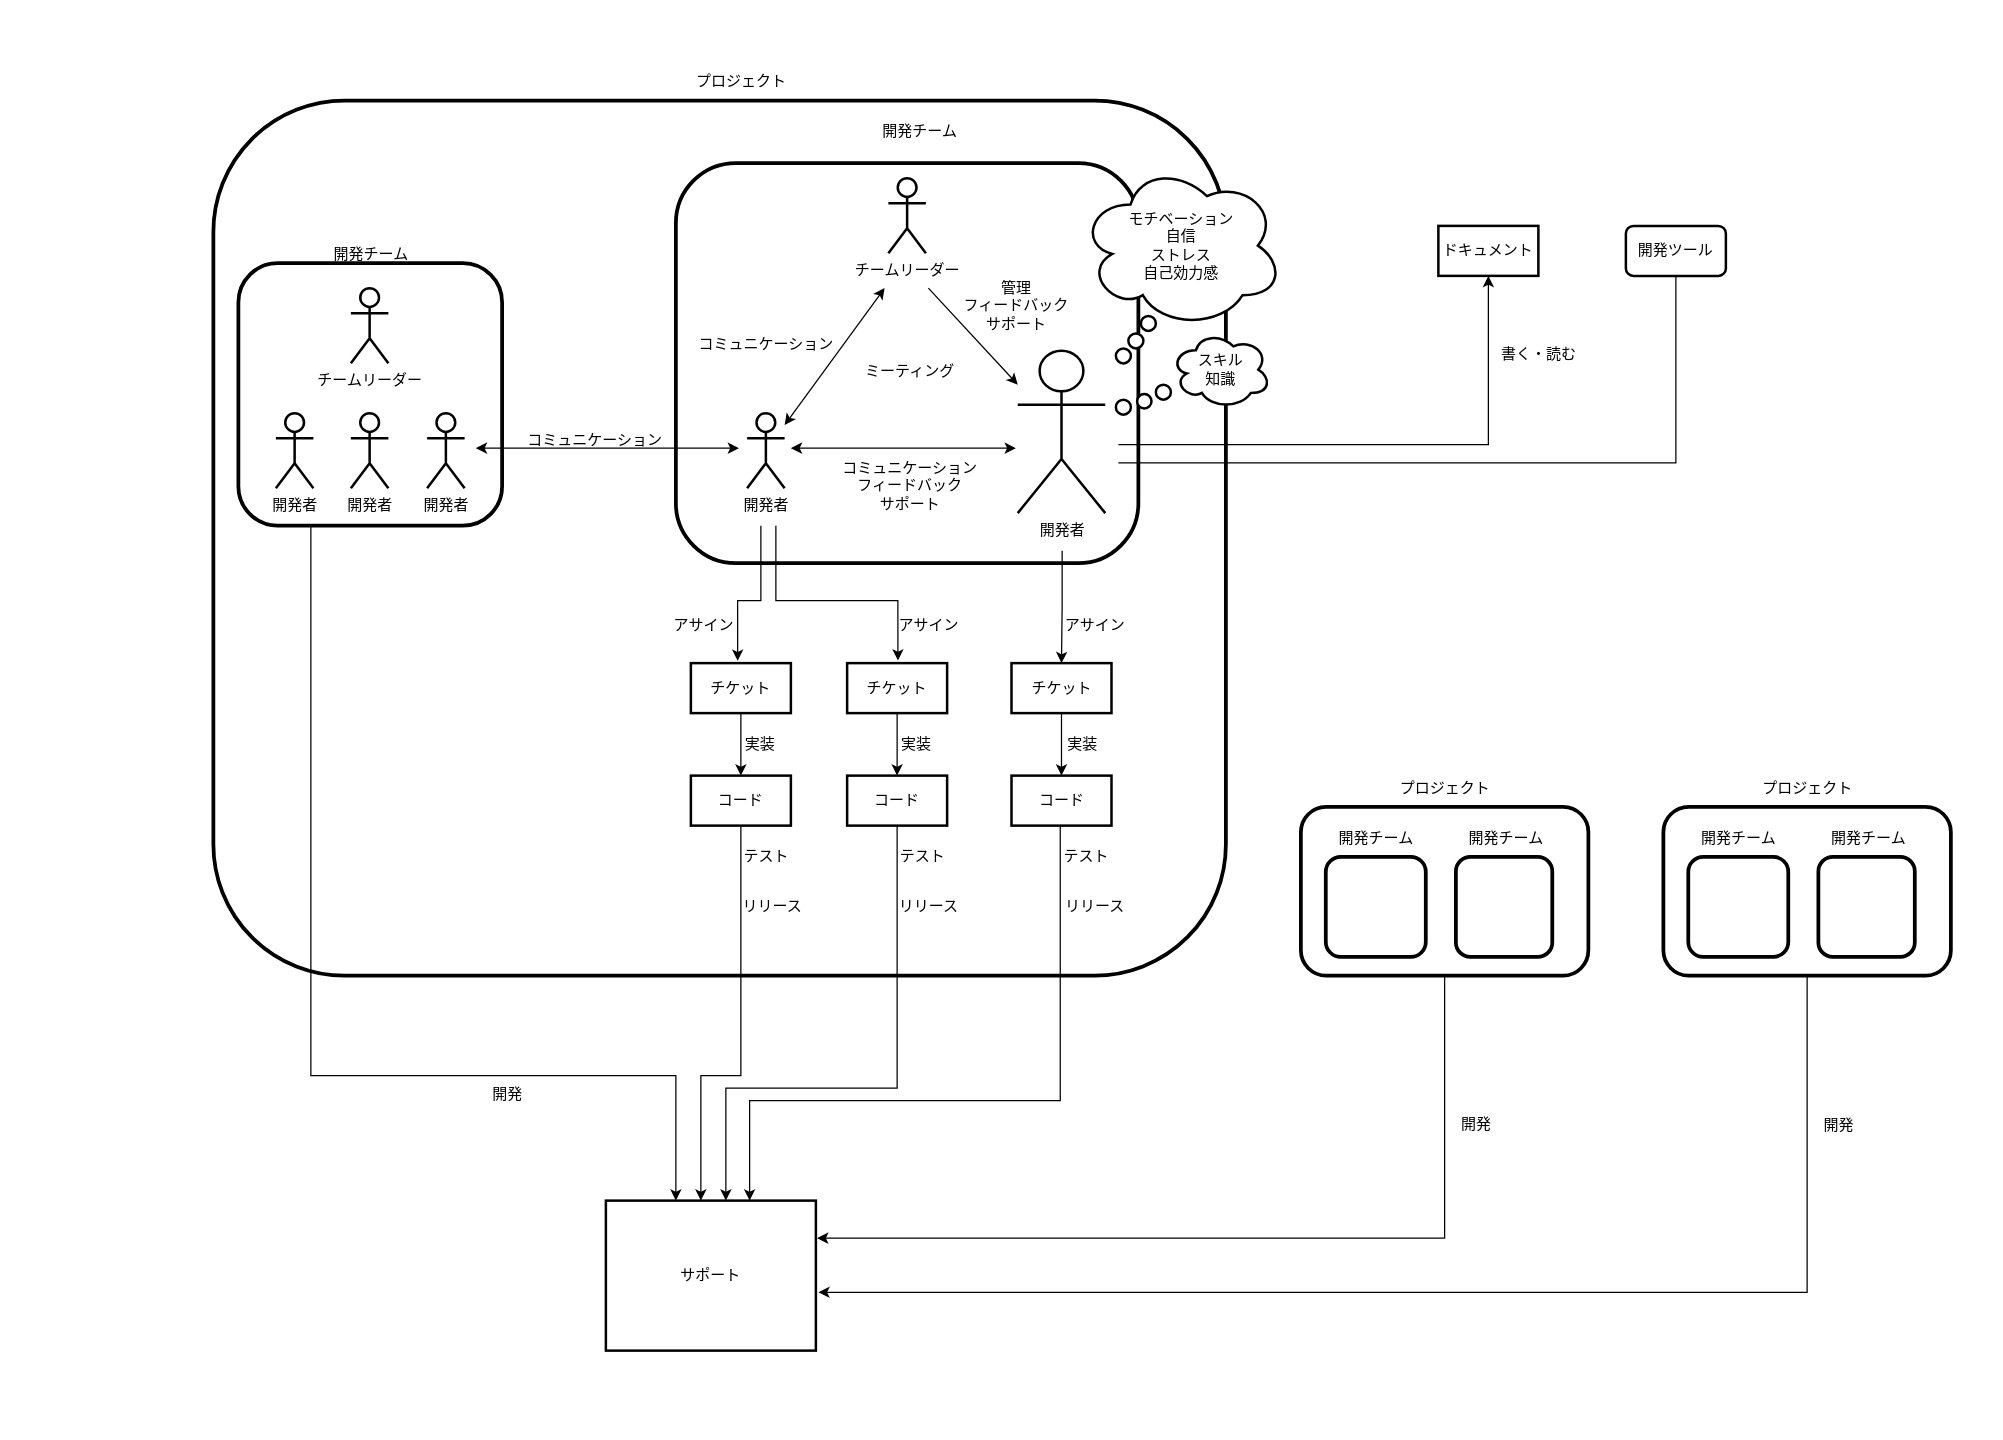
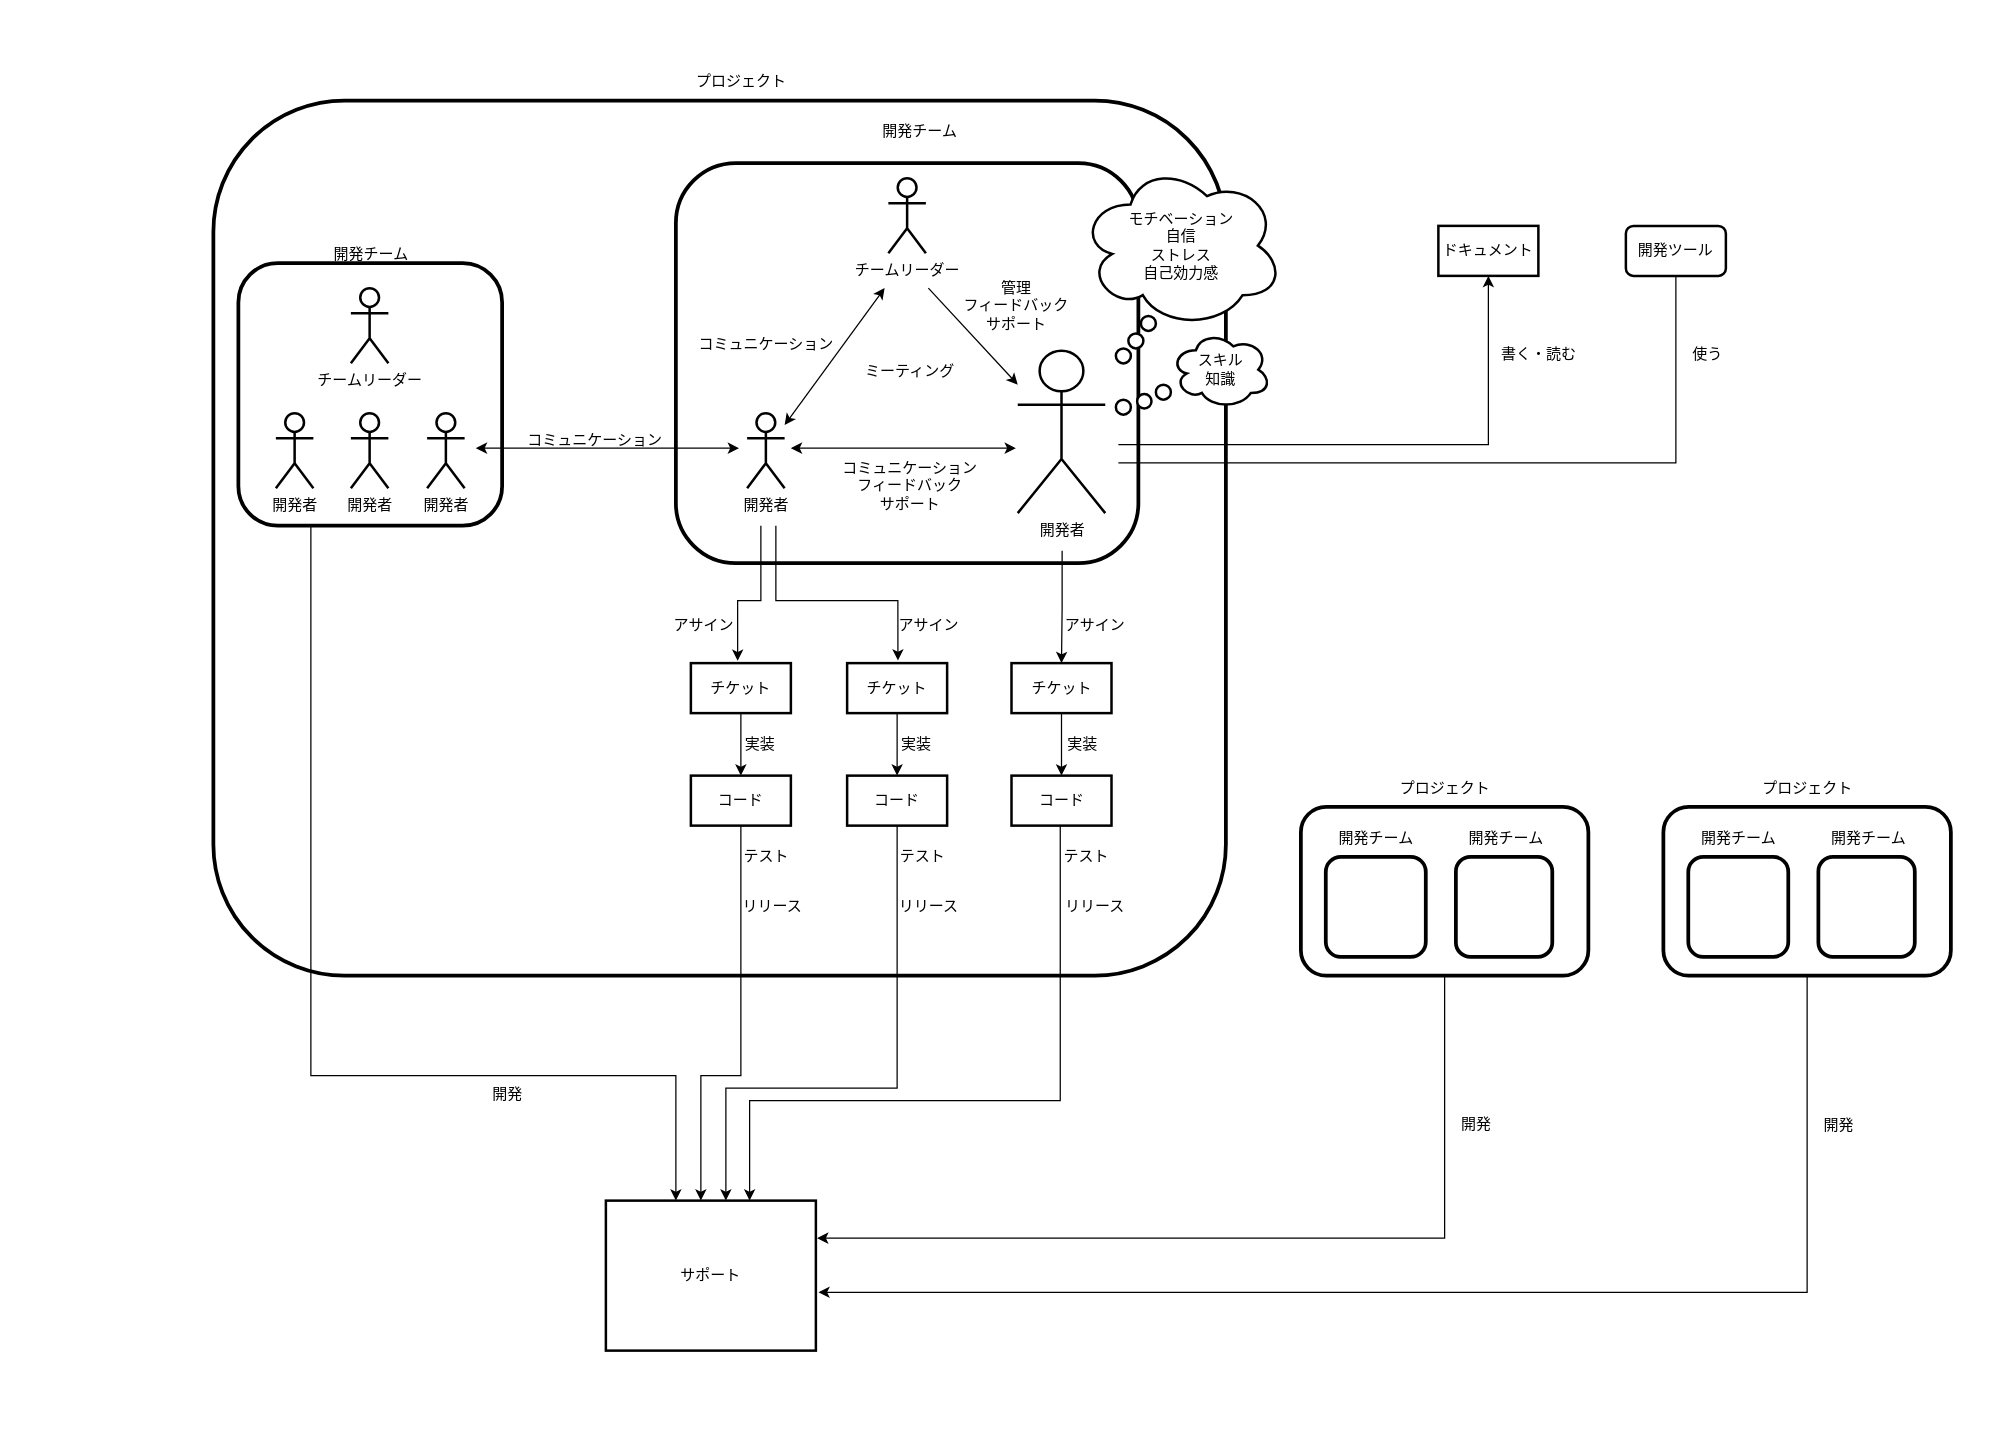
node "使う": added
